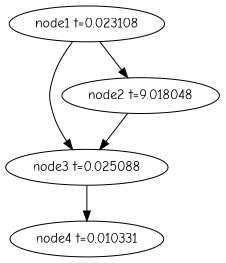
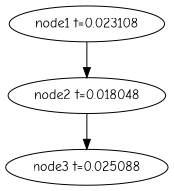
edge "node1 t=0.023108" -> "node3 t=0.025088": removed
node "node2 t=9.018048": label "node2 t=9.018048" -> "node2 t=0.018048"
node "node4 t=0.010331": removed
